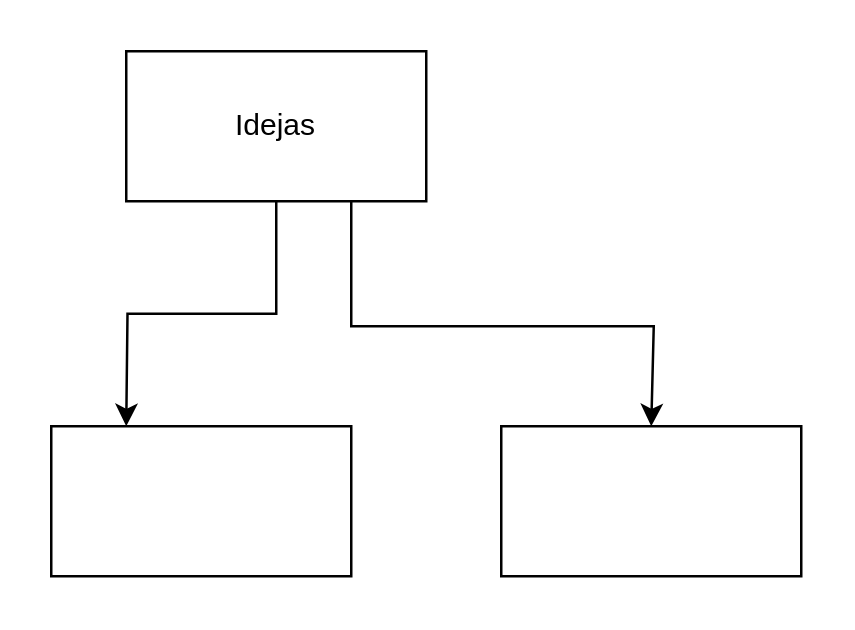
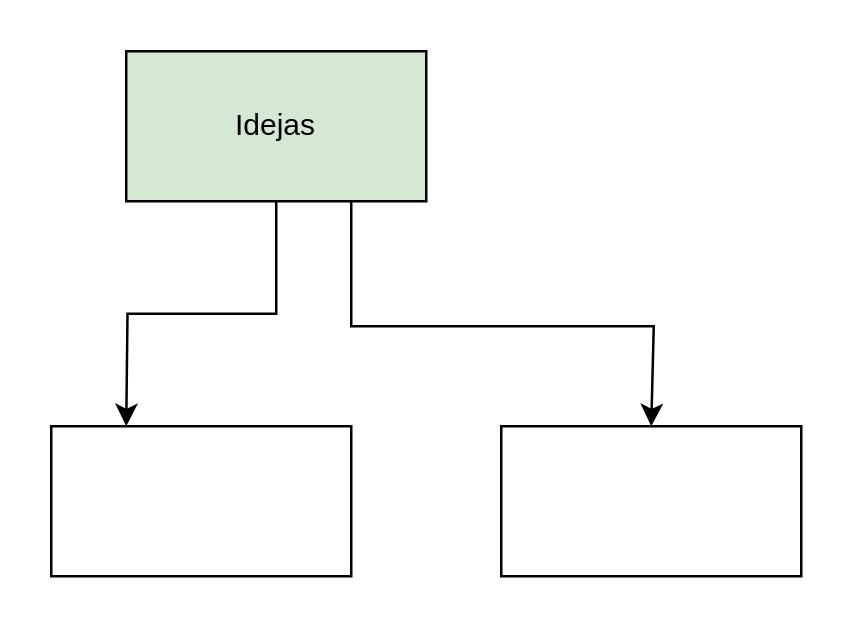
node "Idejas": fillcolor #ffffff -> #d5e8d4
